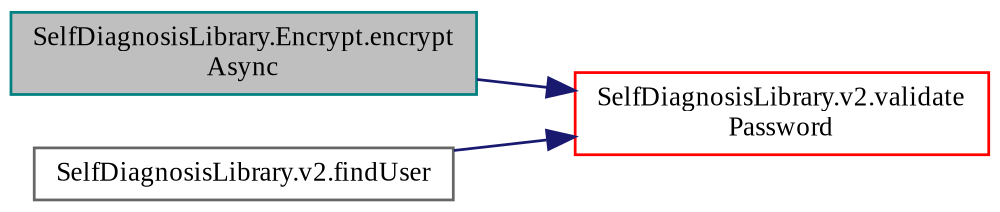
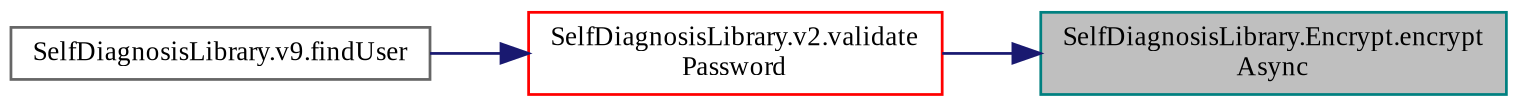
edge "SelfDiagnosisLibrary.Encrypt.encrypt Async" -> "SelfDiagnosisLibrary.v2.validate Password": reversed
node "SelfDiagnosisLibrary.v2.findUser": label "SelfDiagnosisLibrary.v2.findUser" -> "SelfDiagnosisLibrary.v9.findUser"
